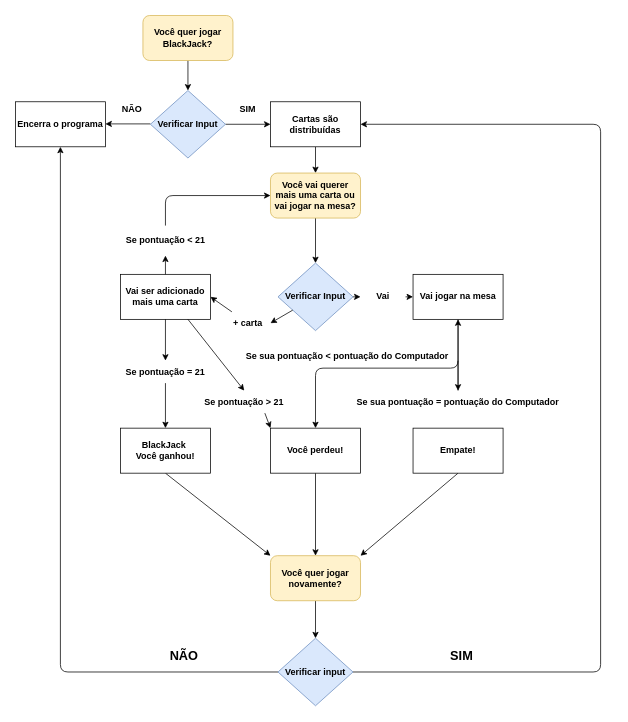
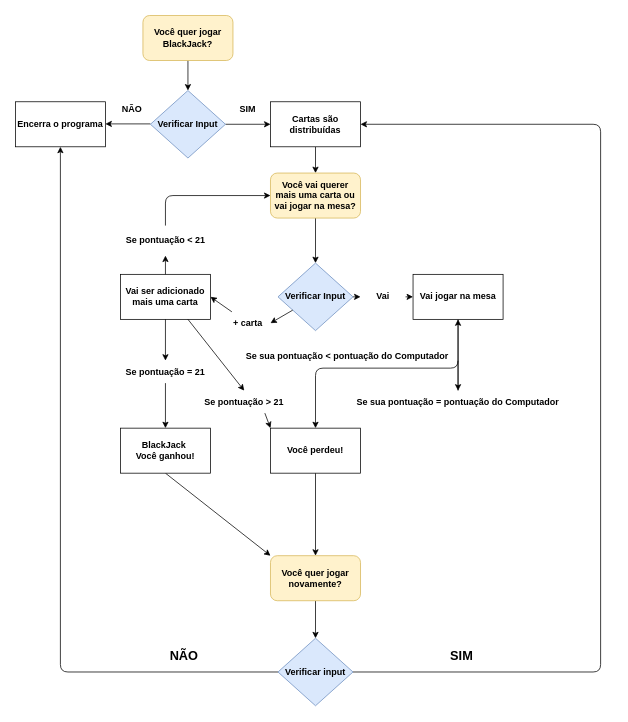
node "Empate!": removed
edge "Empate!" -> "Você quer jogar novamente?": removed
